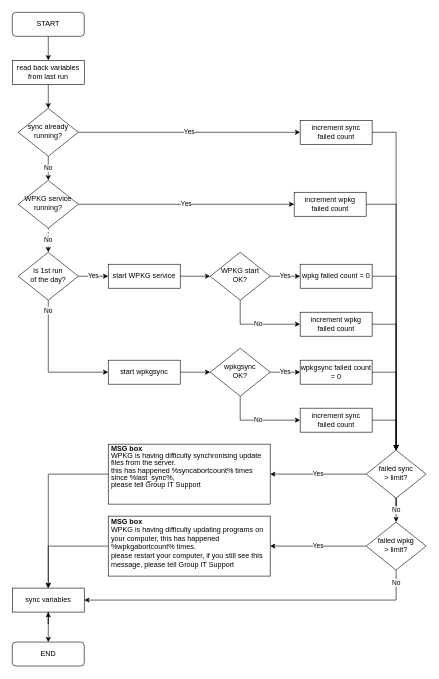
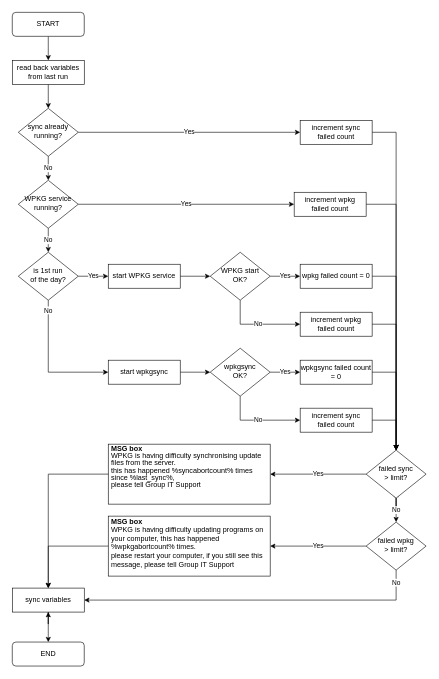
edge "WPKG service running?" -> "is 1st run of the day?": style dashed -> solid
